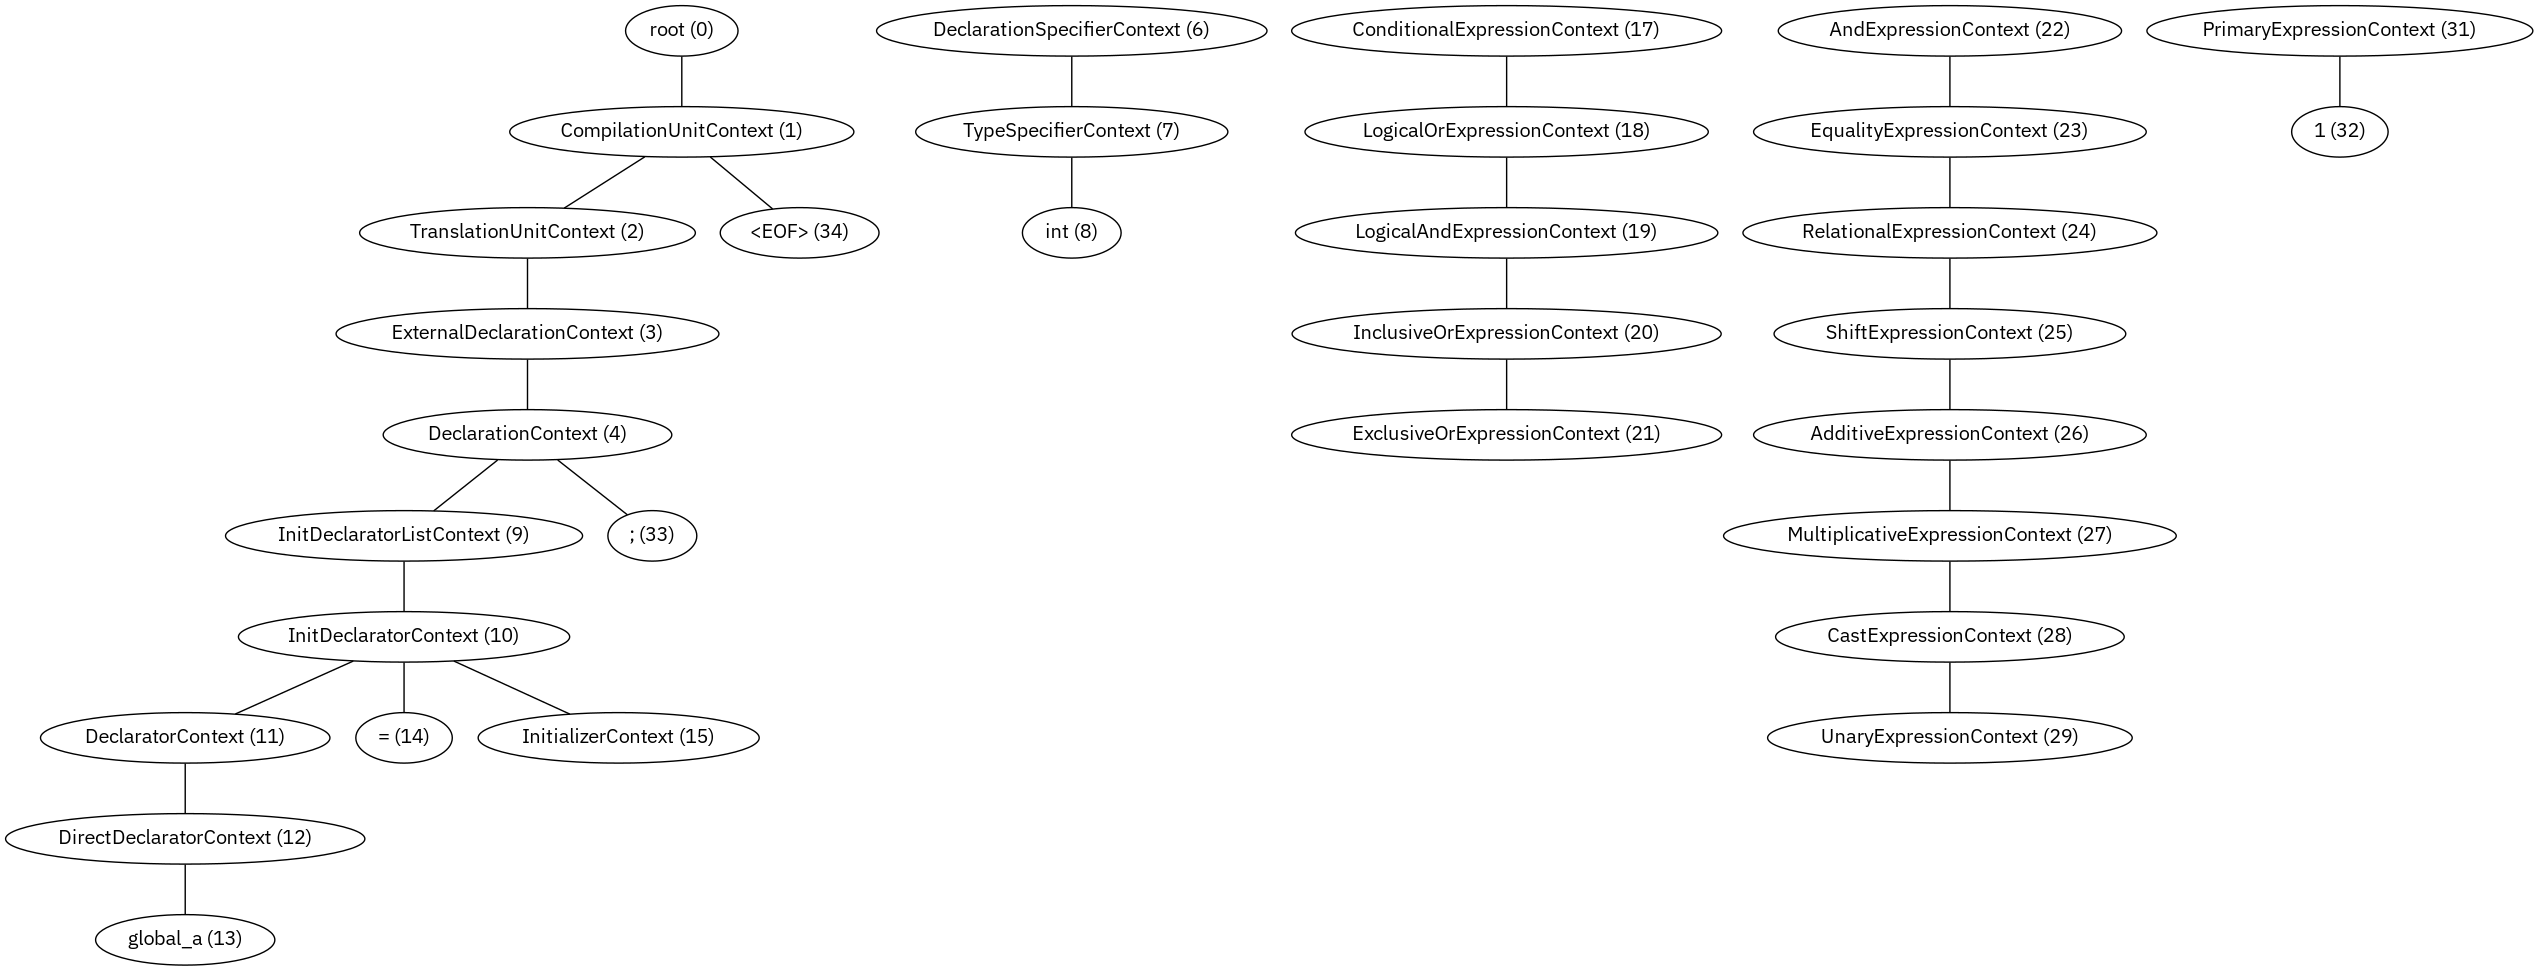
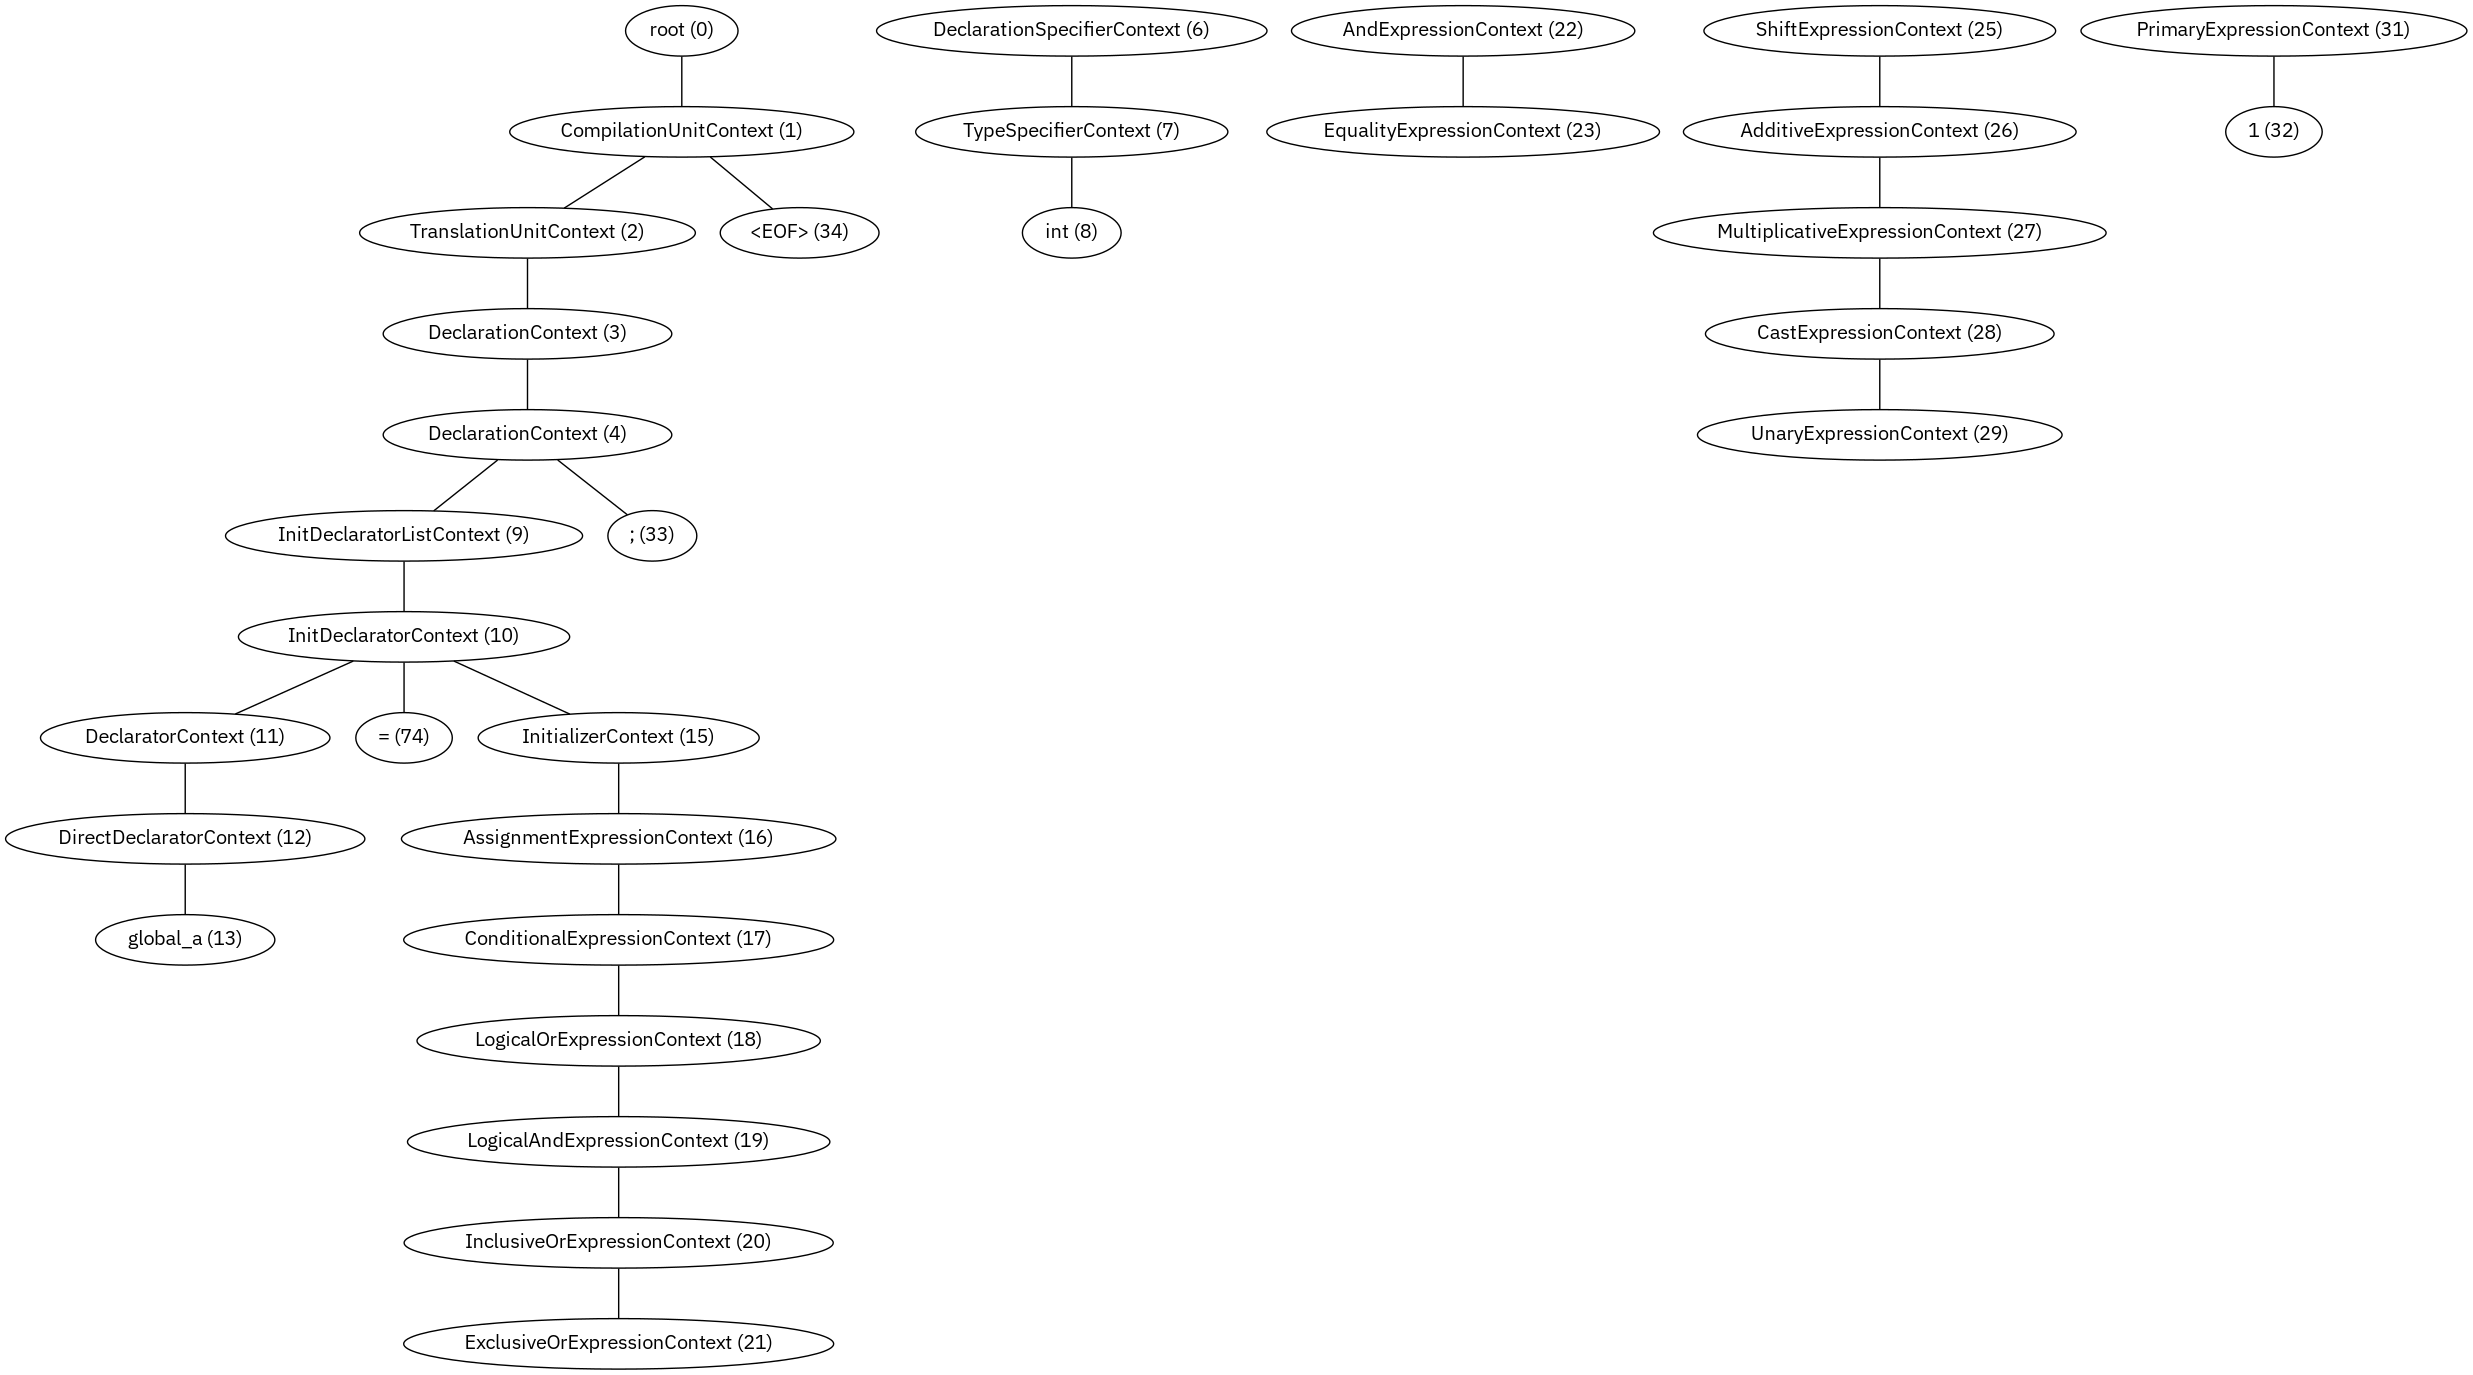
node "RelationalExpressionContext (24)": removed
node "ExternalDeclarationContext (3)": label "ExternalDeclarationContext (3)" -> "DeclarationContext (3)"
node "= (14)": label "= (14)" -> "= (74)"
node "AssignmentExpressionContext (16)": added
